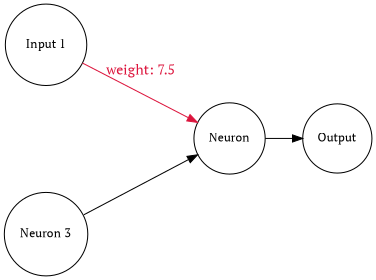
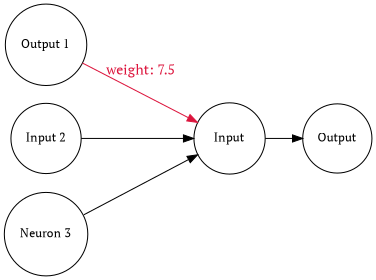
node "Input 1": label "Input 1" -> "Output 1"
node "Input 2": added
node "Neuron": label "Neuron" -> "Input"
